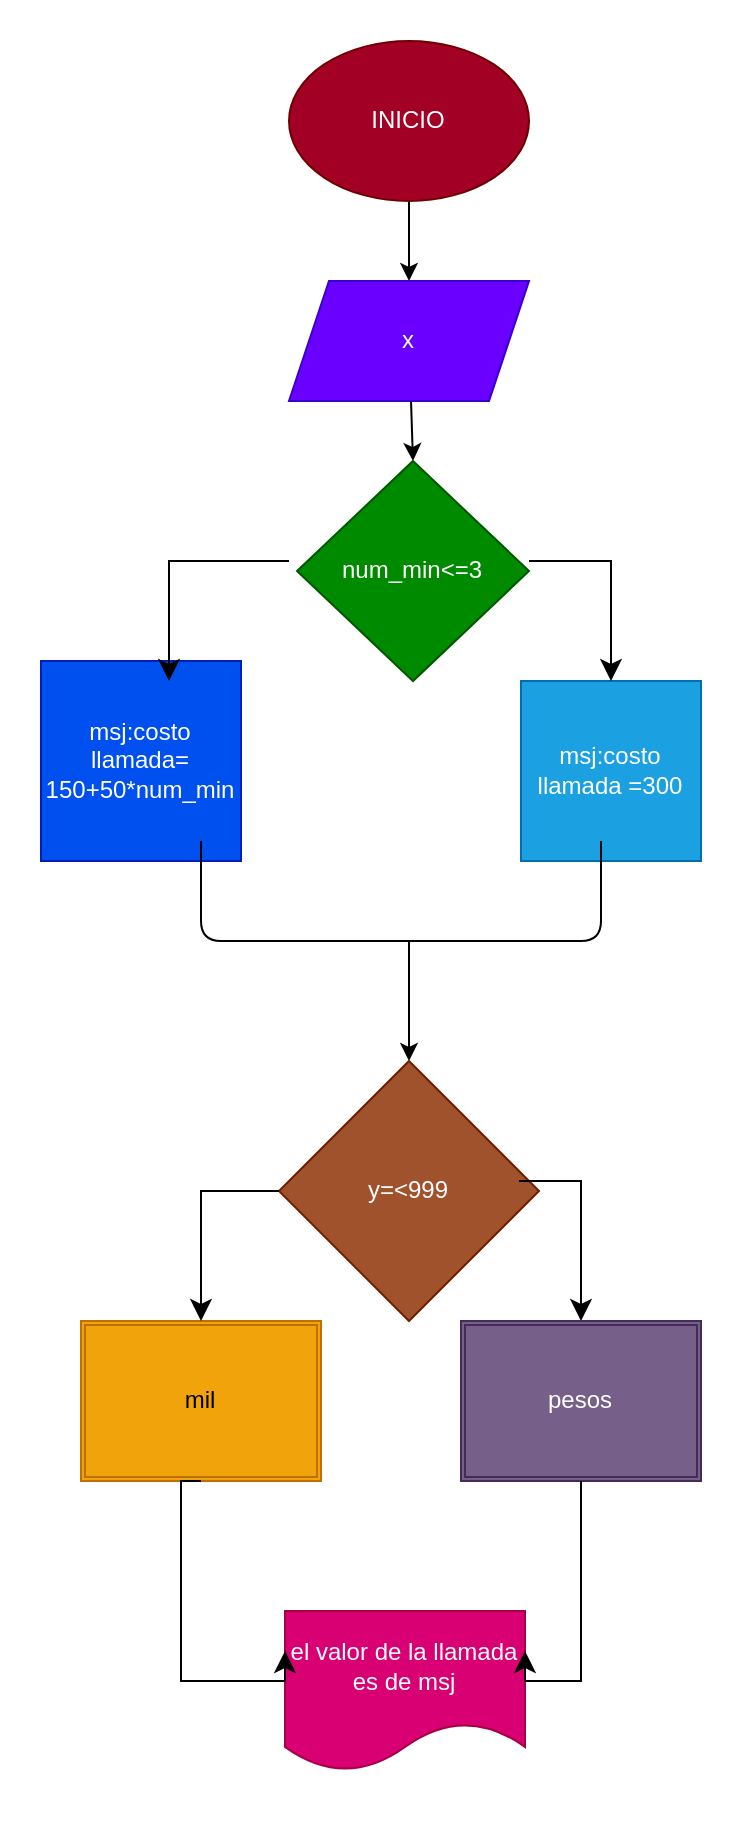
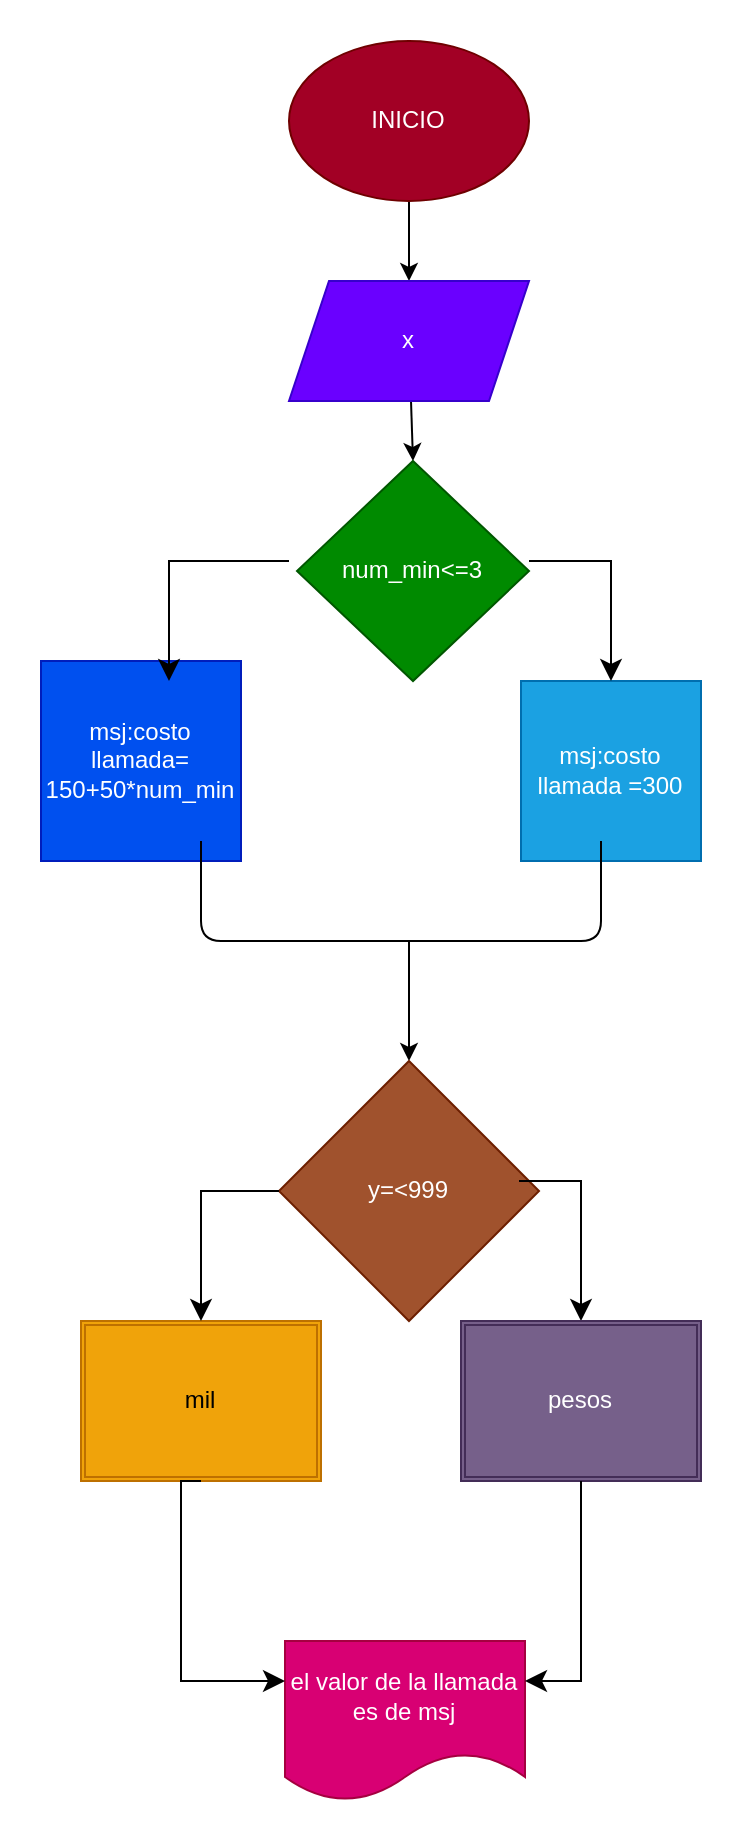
node "el valor de la llamada es de msj": moved (405, 1691) -> (405, 1721)
